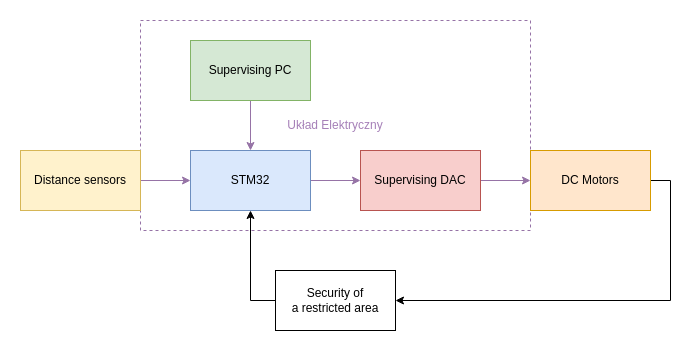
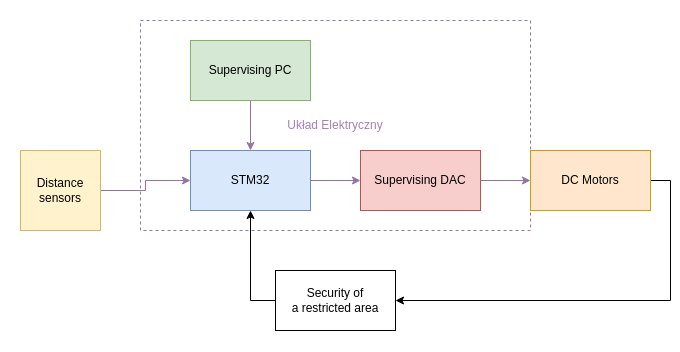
node "Distance sensors": size 120x60 -> 80x80
